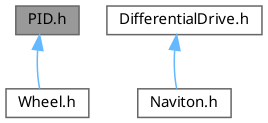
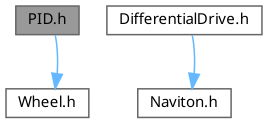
edge "Wheel.h" -> "PID.h": reversed
edge "Naviton.h" -> "DifferentialDrive.h": reversed
